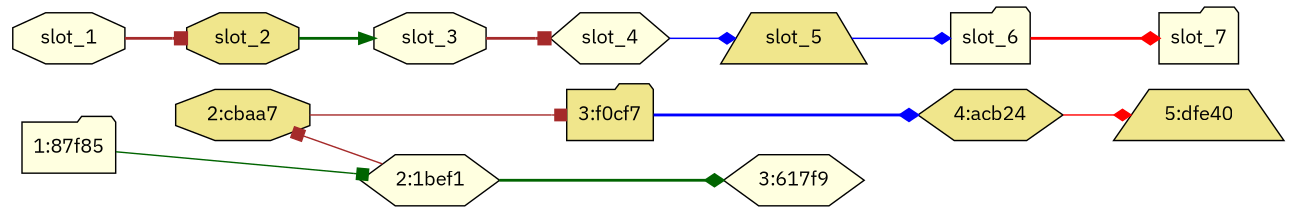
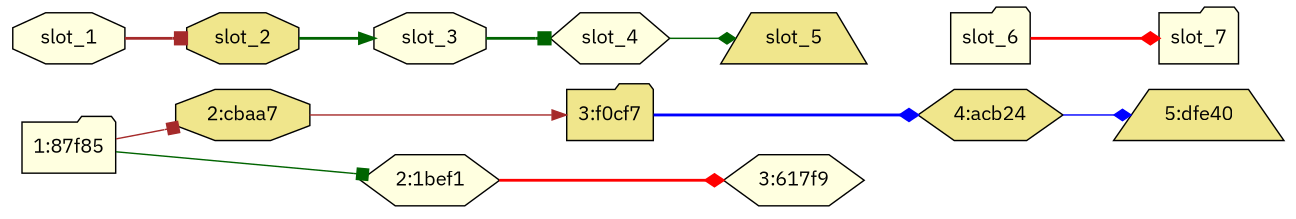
edge "slot_3" -> "slot_4": color brown -> darkgreen
edge "slot_4" -> "slot_5": color blue -> darkgreen
edge "slot_5" -> "slot_6": removed
edge "2:cbaa7" -> "3:f0cf7": arrowhead box -> normal
edge "4:acb24" -> "5:dfe40": color red -> blue
edge "2:1bef1" -> "2:cbaa7": now "1:87f85" -> "2:cbaa7"
edge "2:1bef1" -> "3:617f9": color darkgreen -> red
